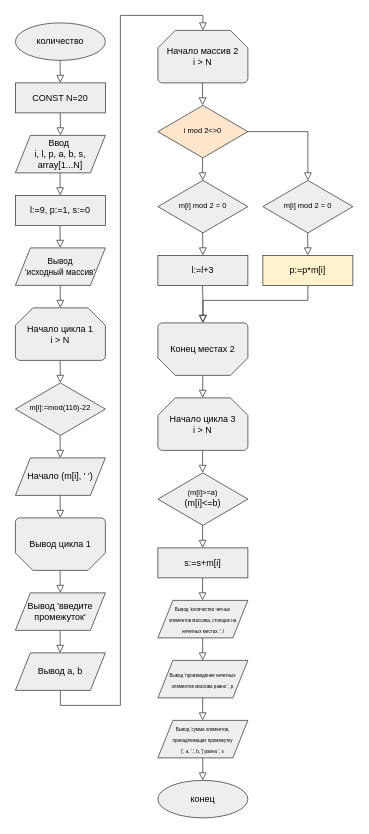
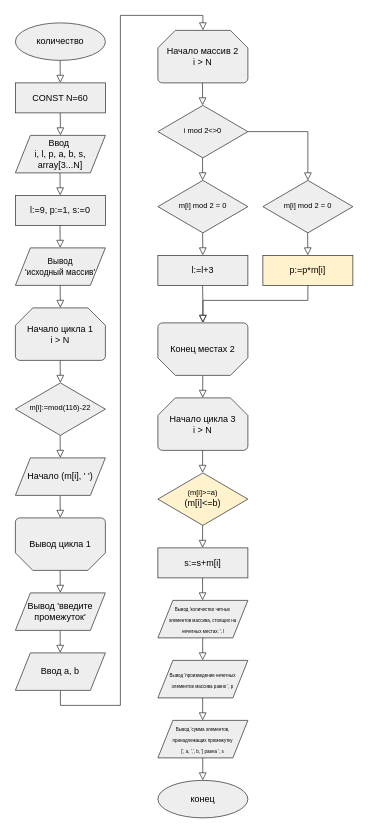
node "CONST N=20": label "CONST N=20" -> "CONST N=60"
node "i mod 2<>0": fillcolor #ffe6cc -> #eeeeee
node "Ввод i, l, p, a, b, s, array[1...N]": label "Ввод i, l, p, a, b, s, array[1...N]" -> "Ввод i, l, p, a, b, s, array[3...N]"
node "(m[i]>=a) (m[i]<=b)": fillcolor #eeeeee -> #fff2cc
node "Вывод a, b": label "Вывод a, b" -> "Ввод a, b"
